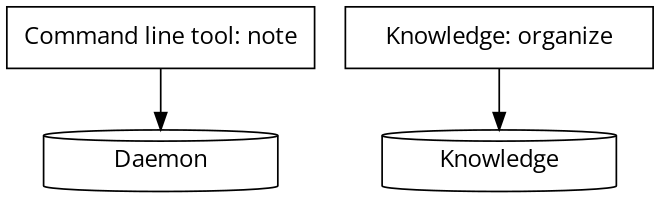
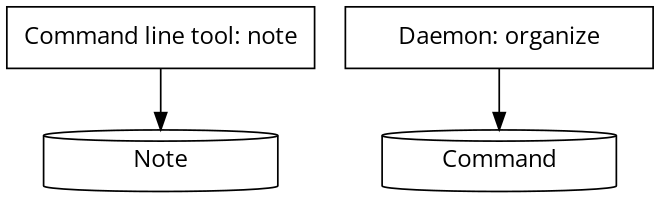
node "Knowledge: organize": label "Knowledge: organize" -> "Daemon: organize"
node "Daemon": label "Daemon" -> "Note"
node "Knowledge": label "Knowledge" -> "Command"
